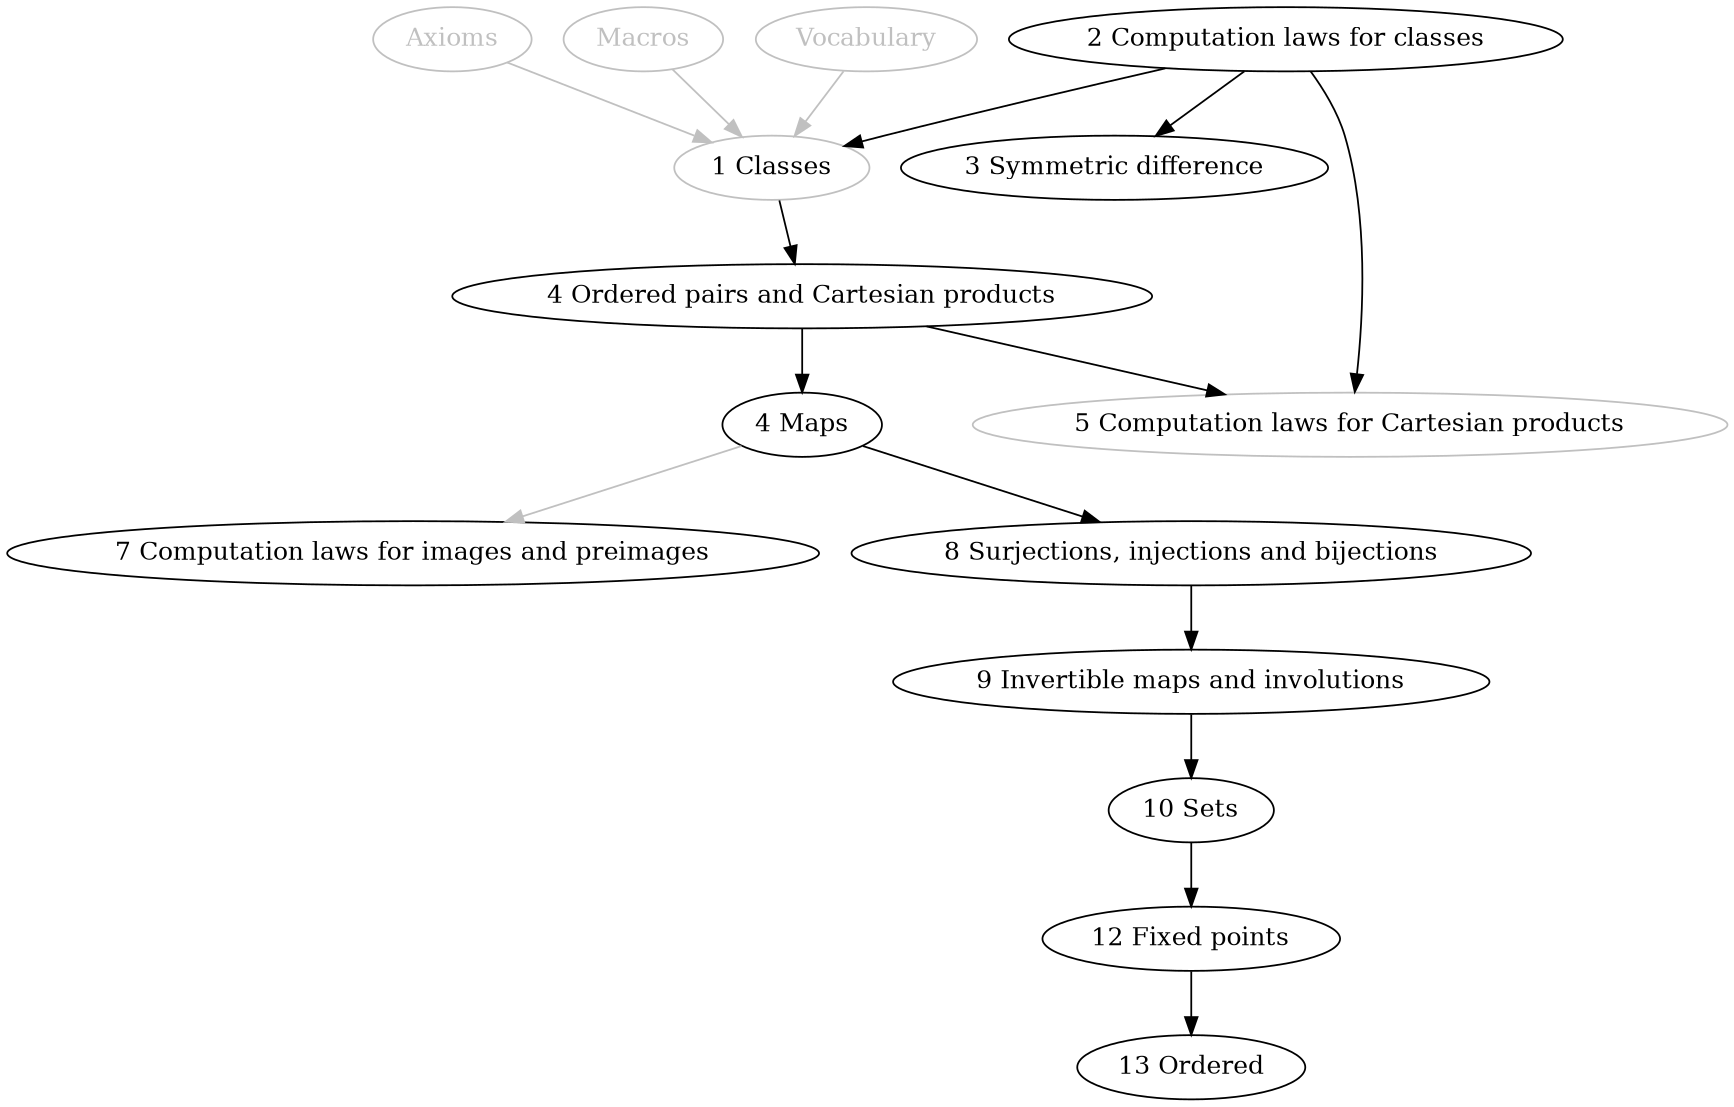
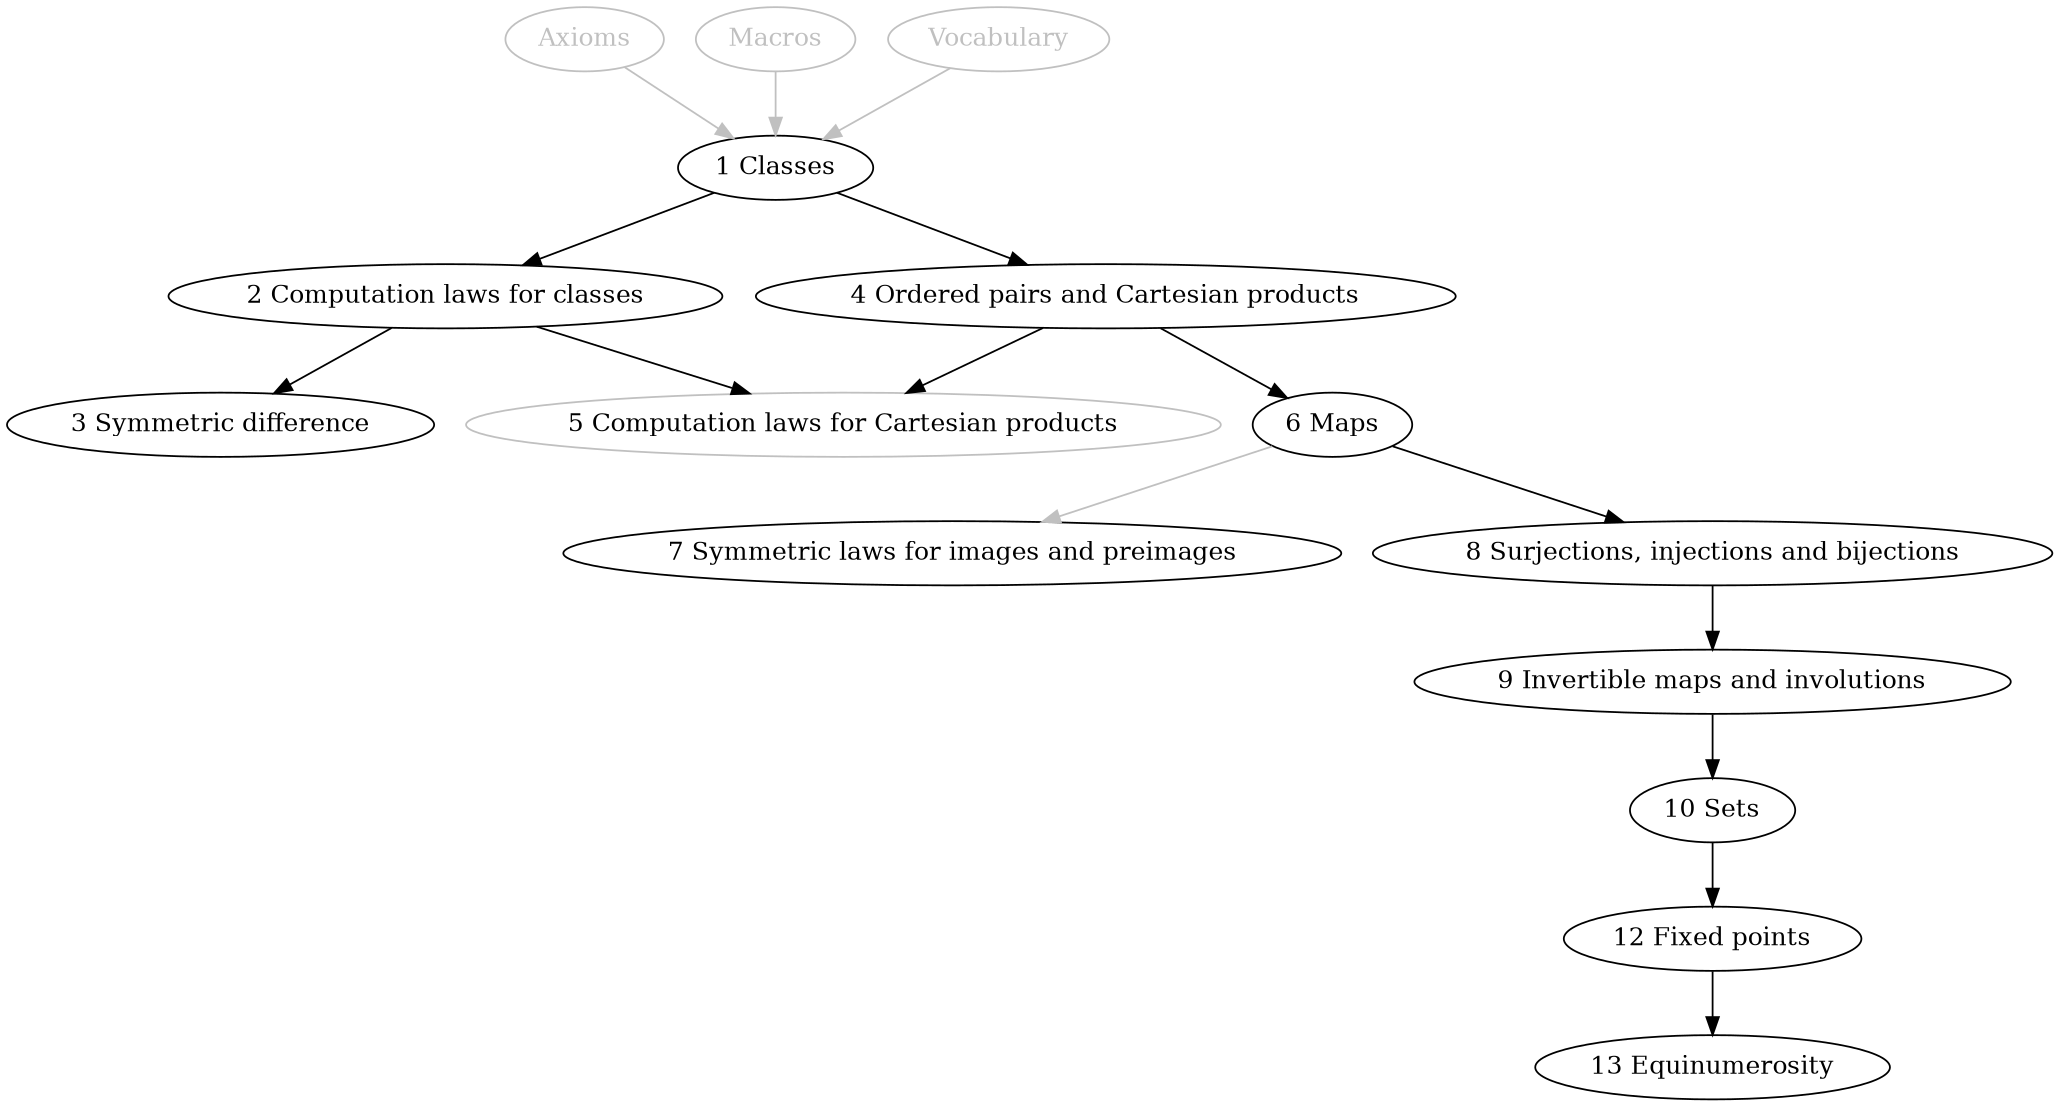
edge "2 Computation laws for classes" -> "1 Classes": reversed
node "1 Classes": color gray -> black
node "4 Maps": label "4 Maps" -> "6 Maps"
node "7 Computation laws for images and preimages": label "7 Computation laws for images and preimages" -> "7 Symmetric laws for images and preimages"
node "13 Ordered": label "13 Ordered" -> "13 Equinumerosity"
